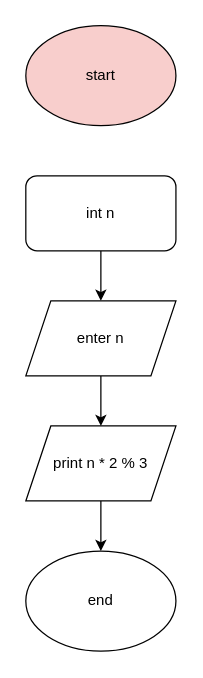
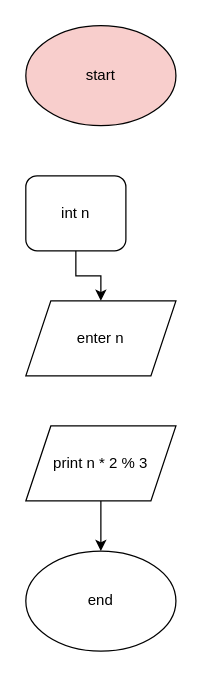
node "int n": size 150x75 -> 100x75
edge "enter n" -> "print n * 2 % 3": removed
